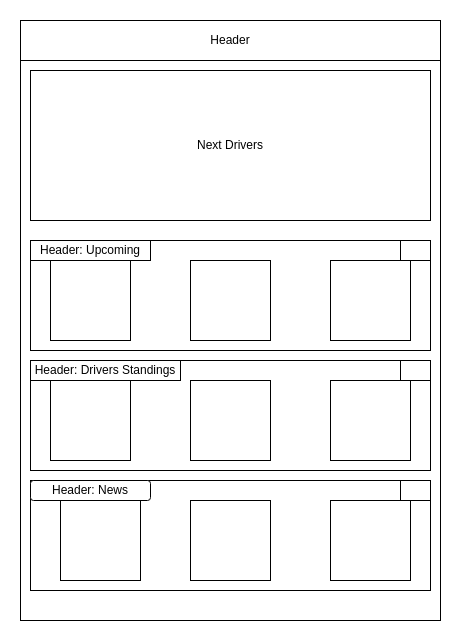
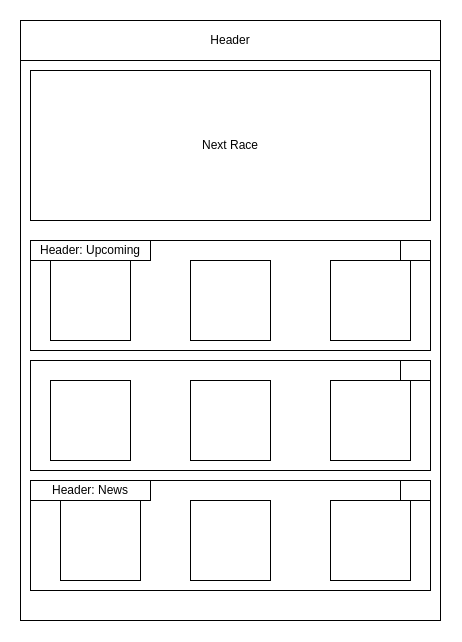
node "Next Drivers": label "Next Drivers" -> "Next Race"
node "Header: Drivers Standings": removed
node "Header: News": shape rounded rectangle -> rectangle
